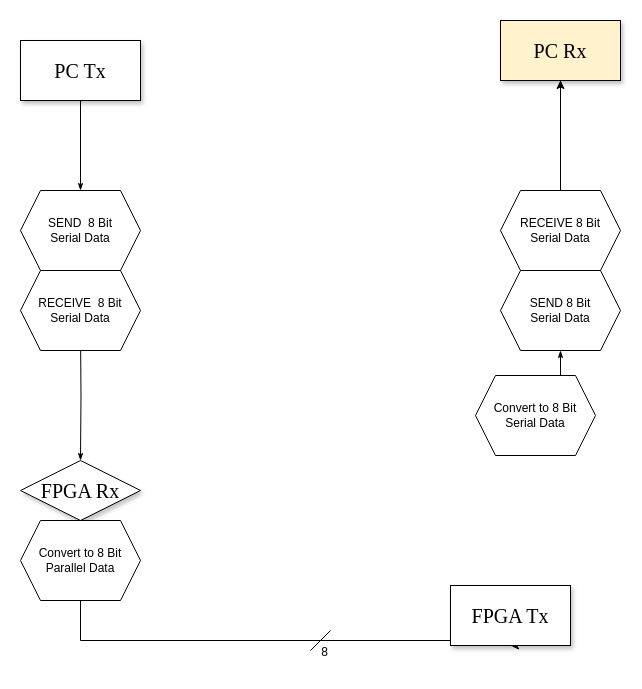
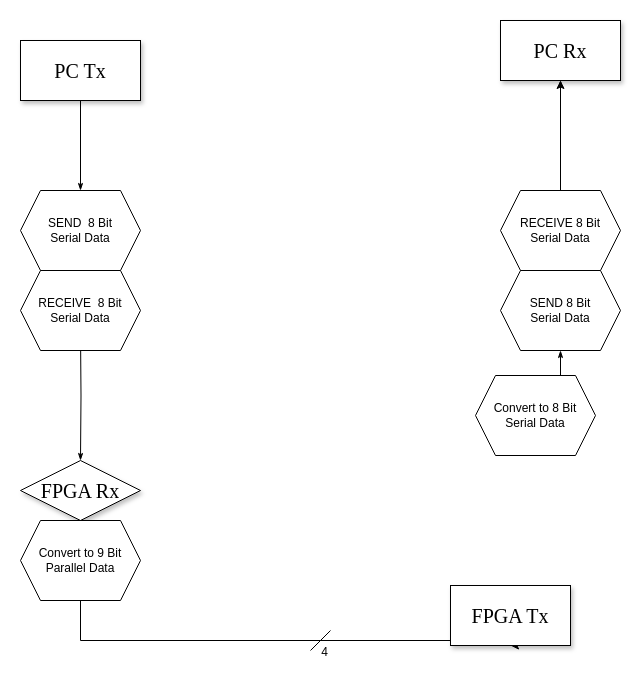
node "PC Rx": fillcolor #fff2cc -> #ffffff
node "Convert to 8 Bit Parallel Data": label "Convert to 8 Bit Parallel Data" -> "Convert to 9 Bit Parallel Data"
node "8": label "8" -> "4"
